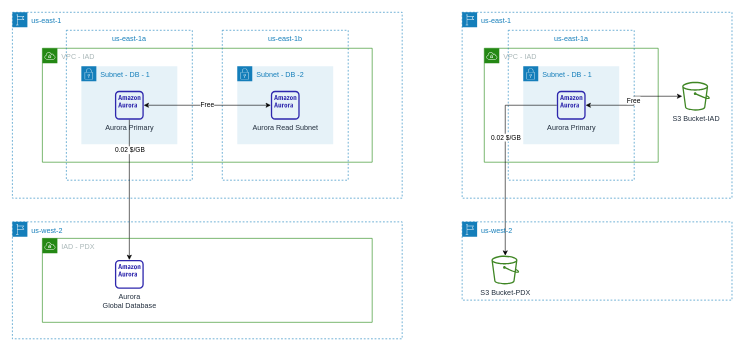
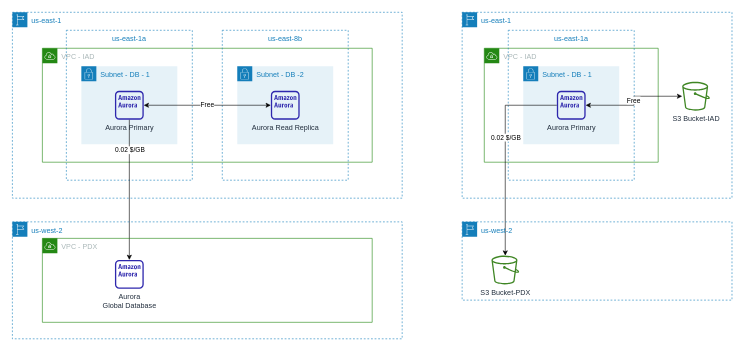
node "us-east-1b": label "us-east-1b" -> "us-east-8b"
node "Aurora Read Subnet": label "Aurora Read Subnet" -> "Aurora Read Replica"
node "IAD - PDX": label "IAD - PDX" -> "VPC - PDX"
